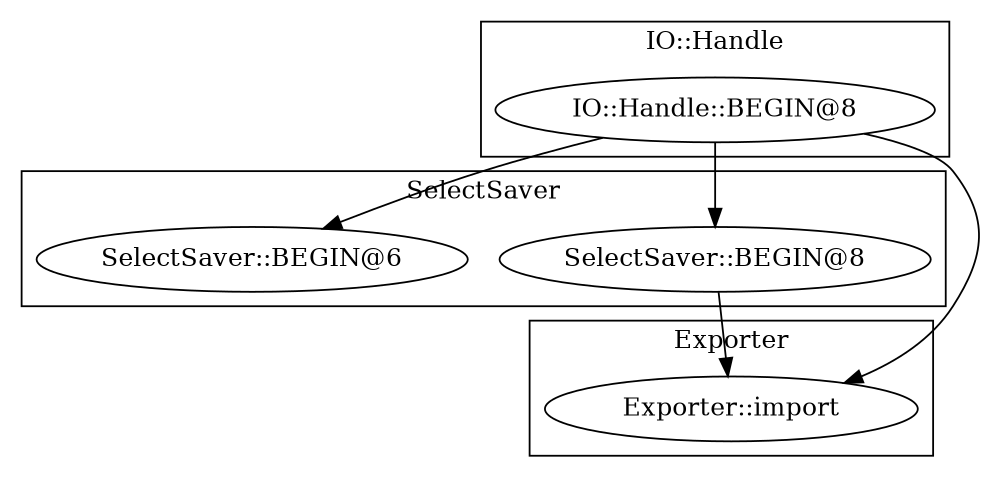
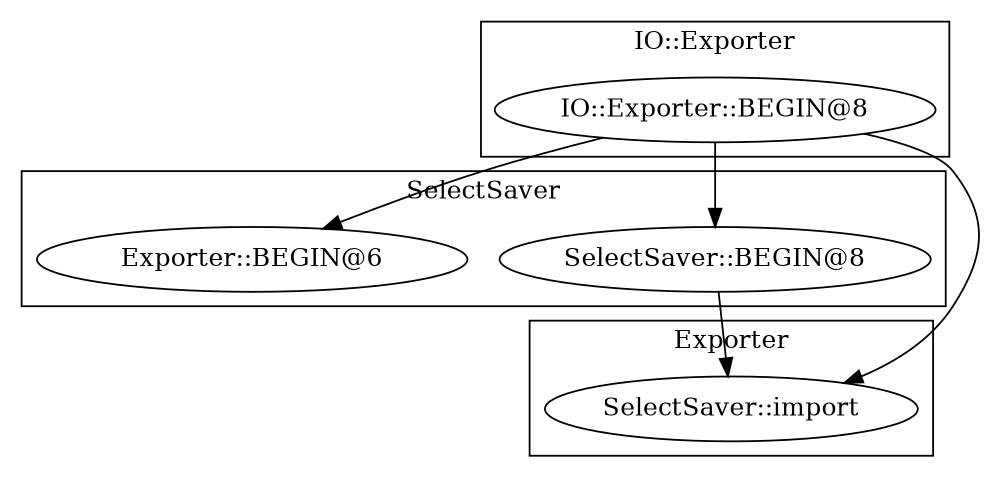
cluster "IO::Handle": label "IO::Handle" -> "IO::Exporter"
node "IO::Handle::BEGIN@8": label "IO::Handle::BEGIN@8" -> "IO::Exporter::BEGIN@8"
node "SelectSaver::BEGIN@6": label "SelectSaver::BEGIN@6" -> "Exporter::BEGIN@6"
node "Exporter::import": label "Exporter::import" -> "SelectSaver::import"
